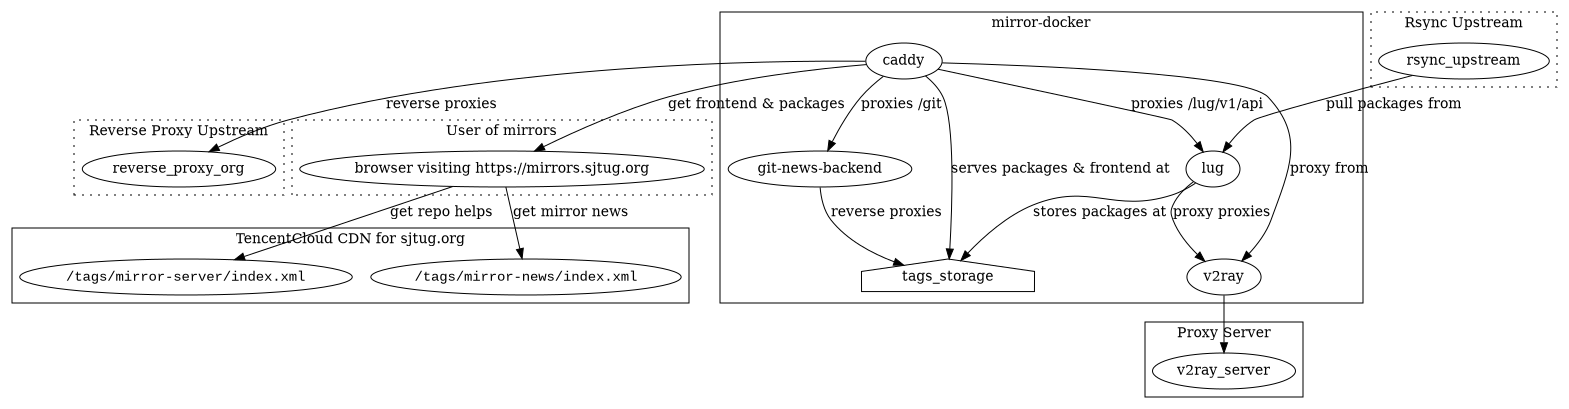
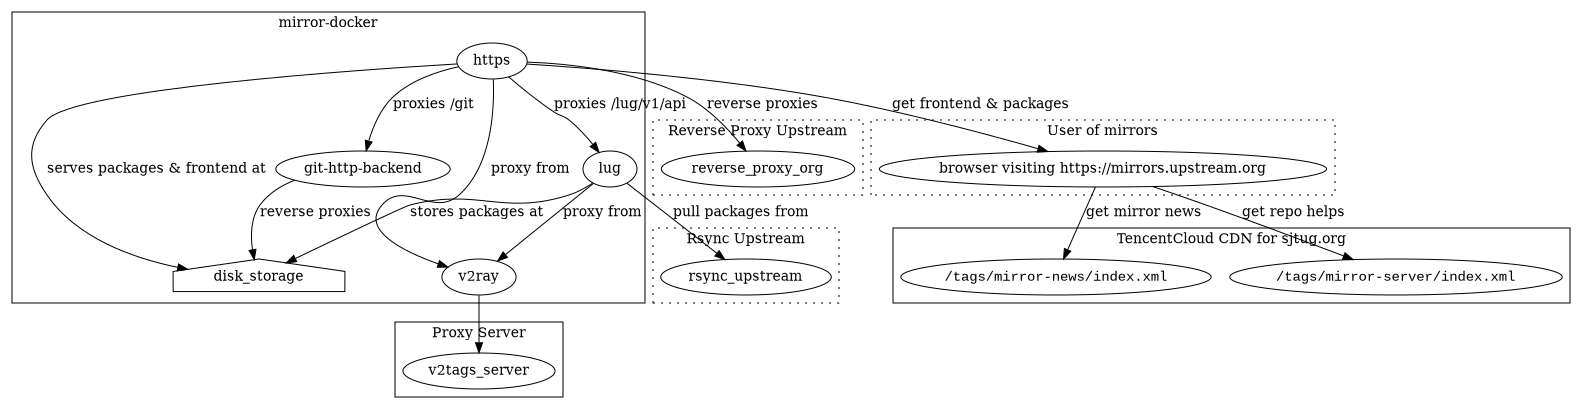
node "caddy": label "caddy" -> "https"
edge "rsync_upstream" -> "lug": reversed
node "browser visiting https://mirrors.sjtug.org": label "browser visiting https://mirrors.sjtug.org" -> "browser visiting https://mirrors.upstream.org"
node "git-news-backend": label "git-news-backend" -> "git-http-backend"
edge "lug" -> "v2ray": label "proxy proxies" -> "proxy from"
node "tags_storage": label "tags_storage" -> "disk_storage"
node "v2ray_server": label "v2ray_server" -> "v2tags_server"
